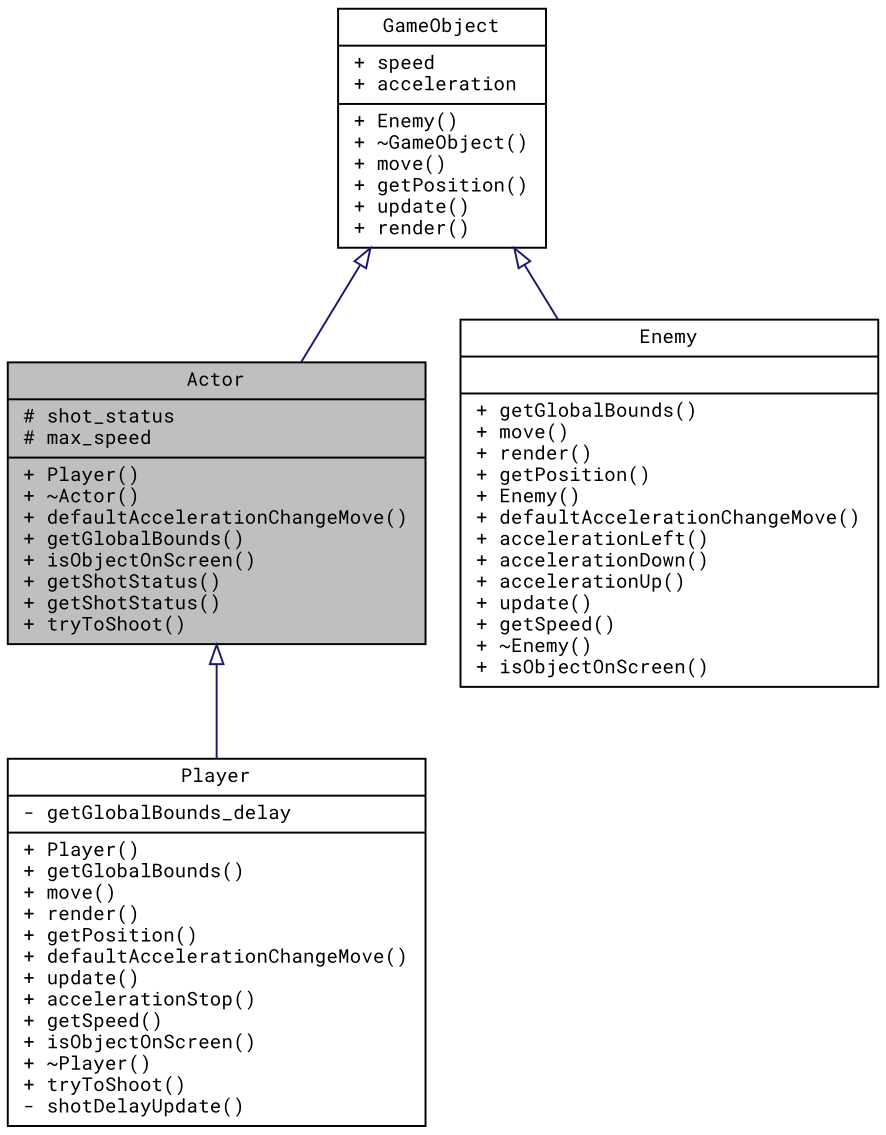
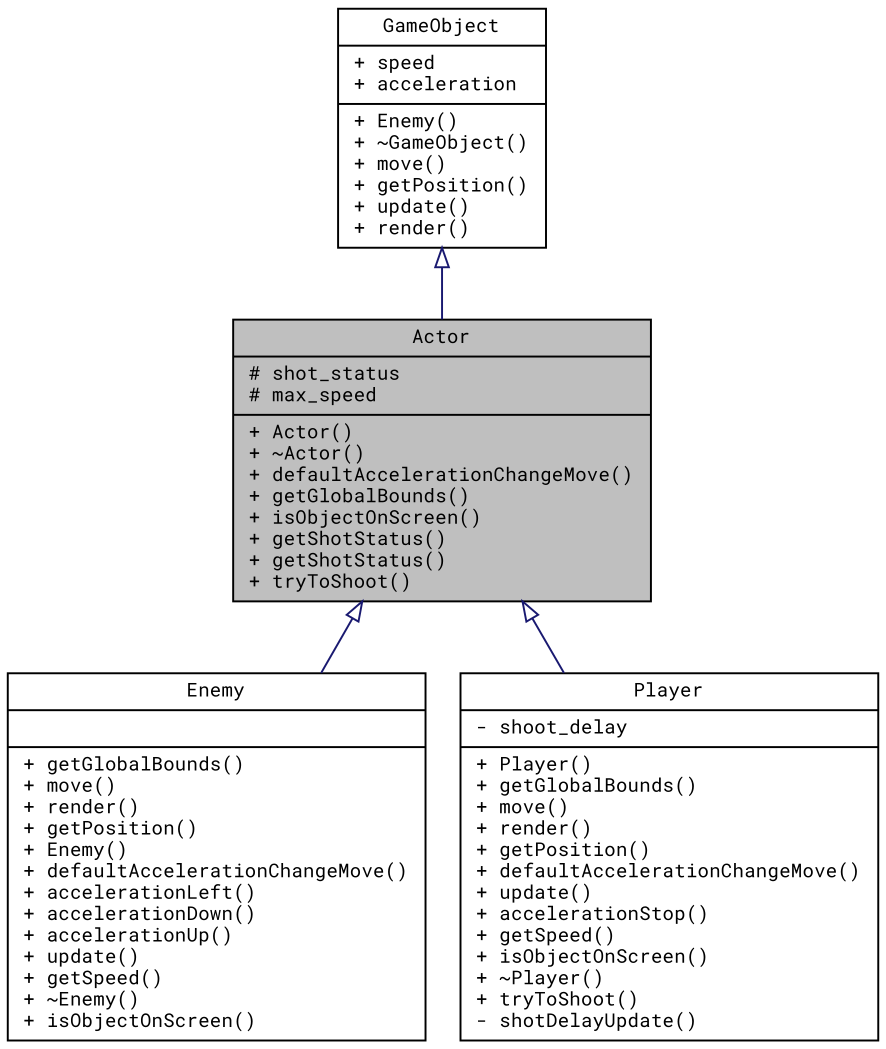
edge "Enemy" -> "GameObject": now "Enemy" -> "Actor"
node "Actor": text "+ Player()" -> "+ Actor()"
node "Player": text "- getGlobalBounds_delay" -> "- shoot_delay"
